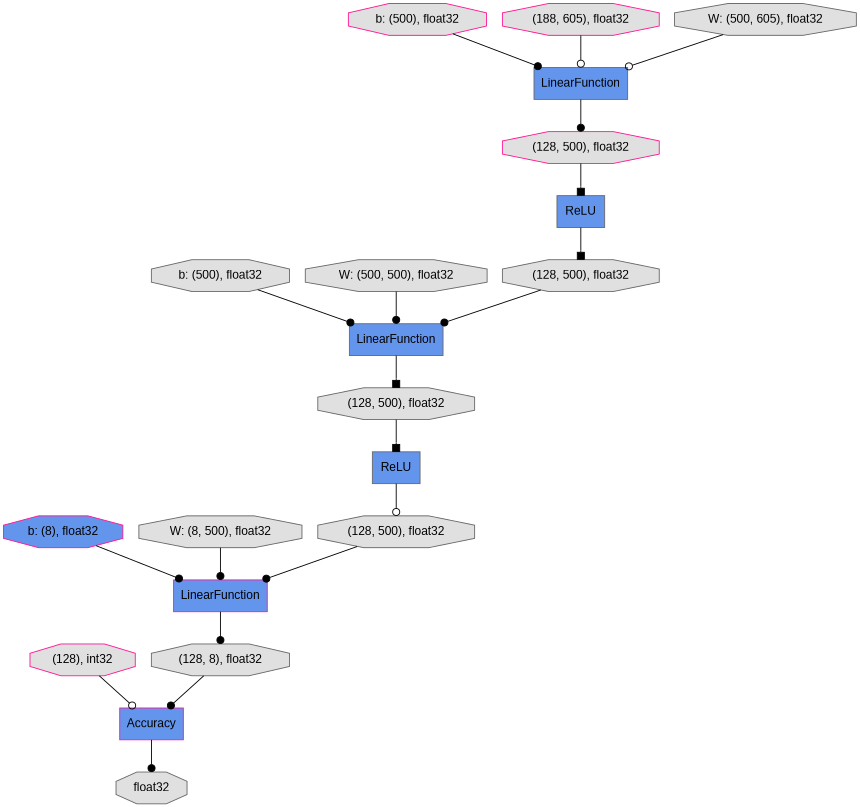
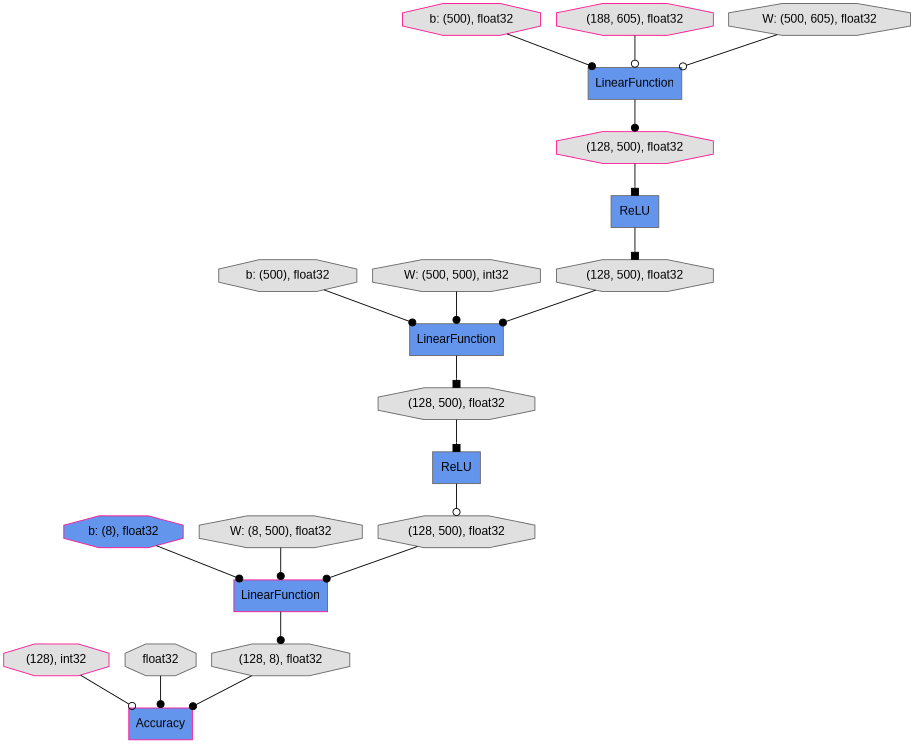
node "W: (500, 500), float32": label "W: (500, 500), float32" -> "W: (500, 500), int32"
edge "Accuracy" -> "float32": reversed
